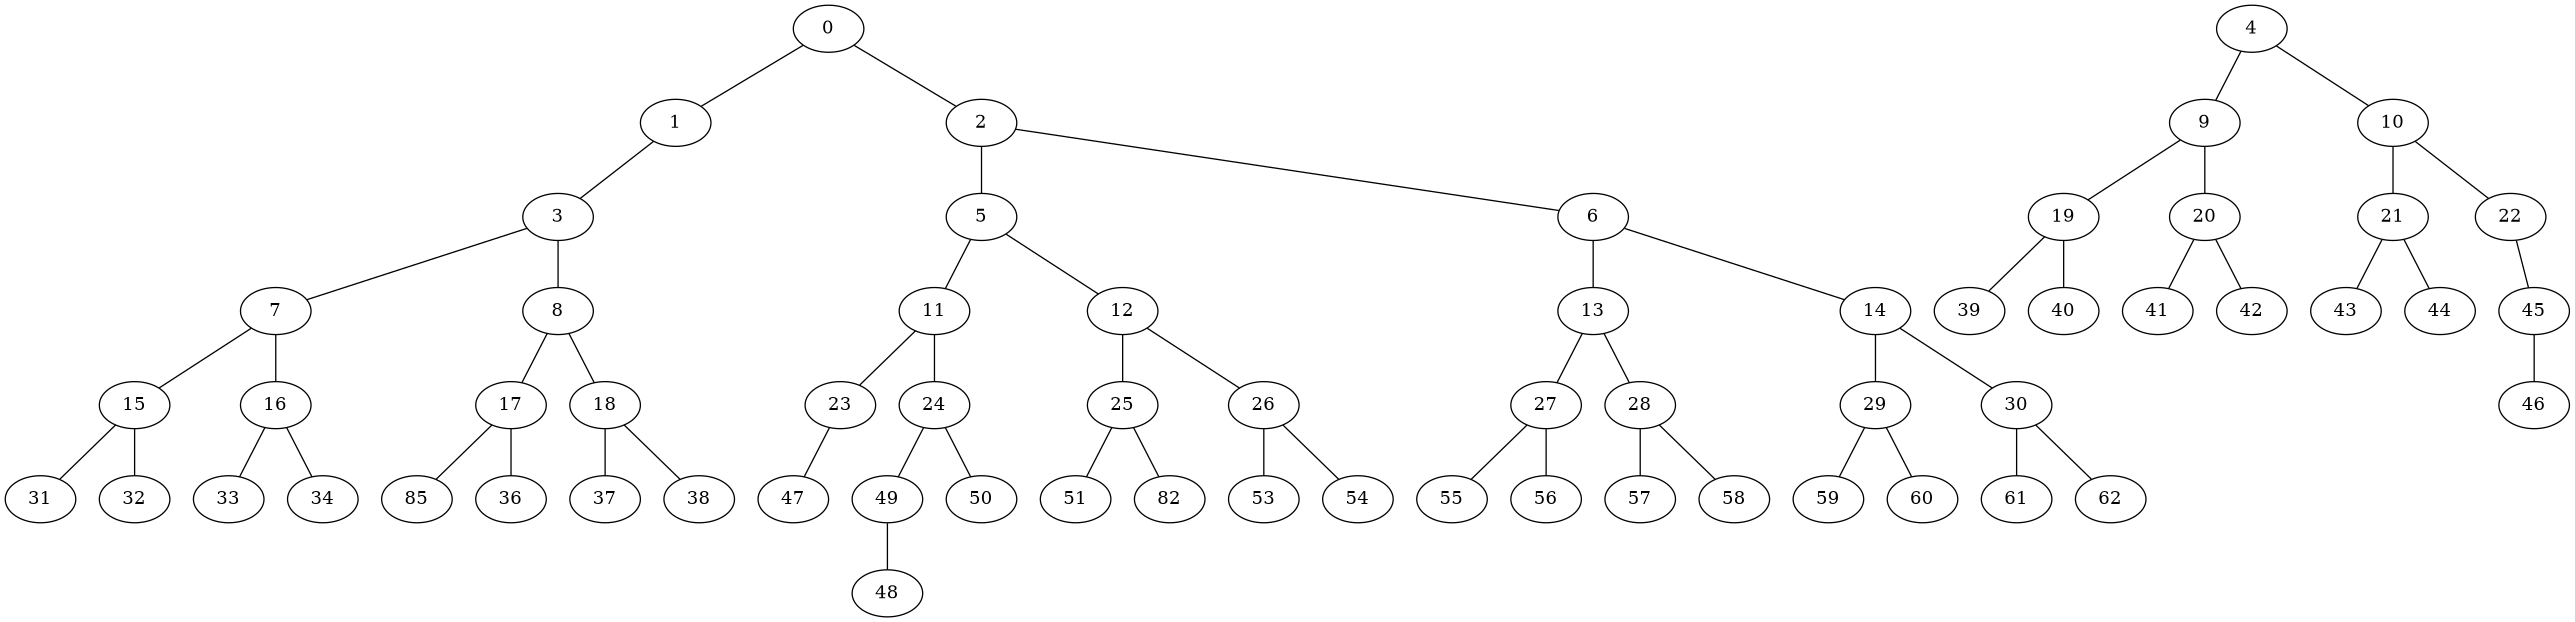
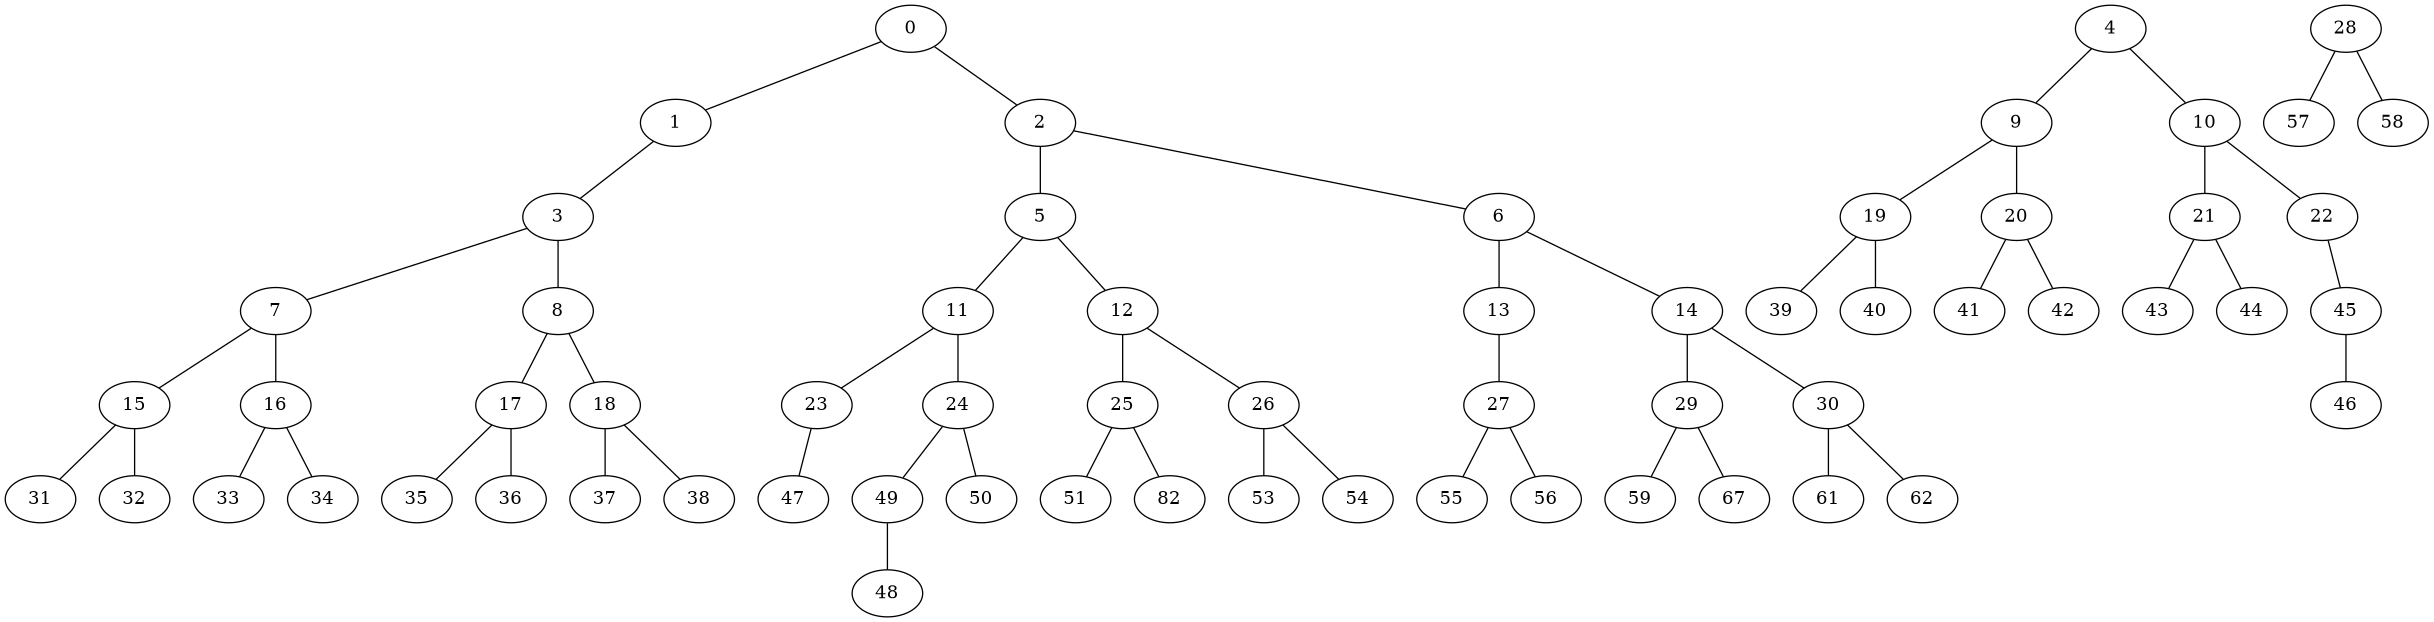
edge "13" -- "28": removed
node "85": label "85" -> "35"
node "60": label "60" -> "67"
